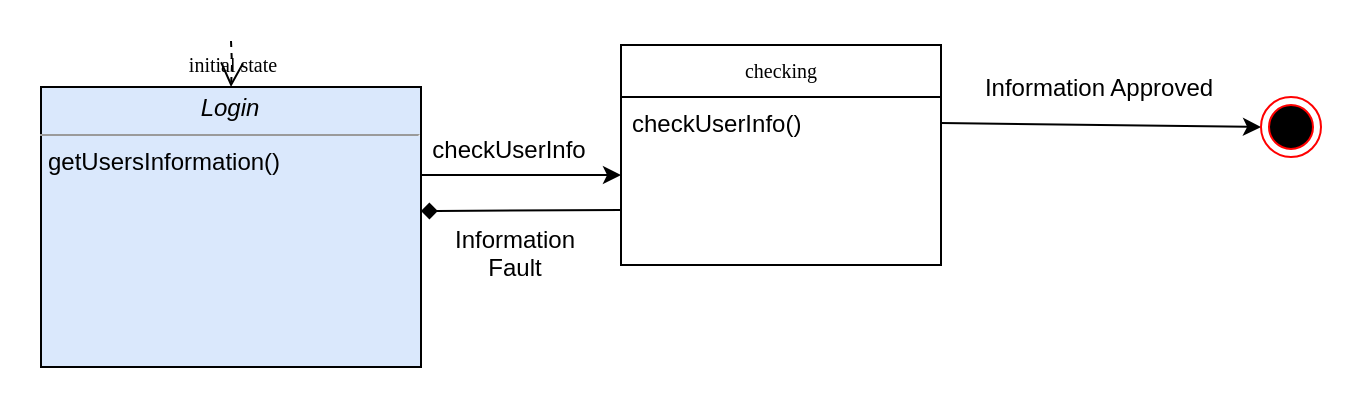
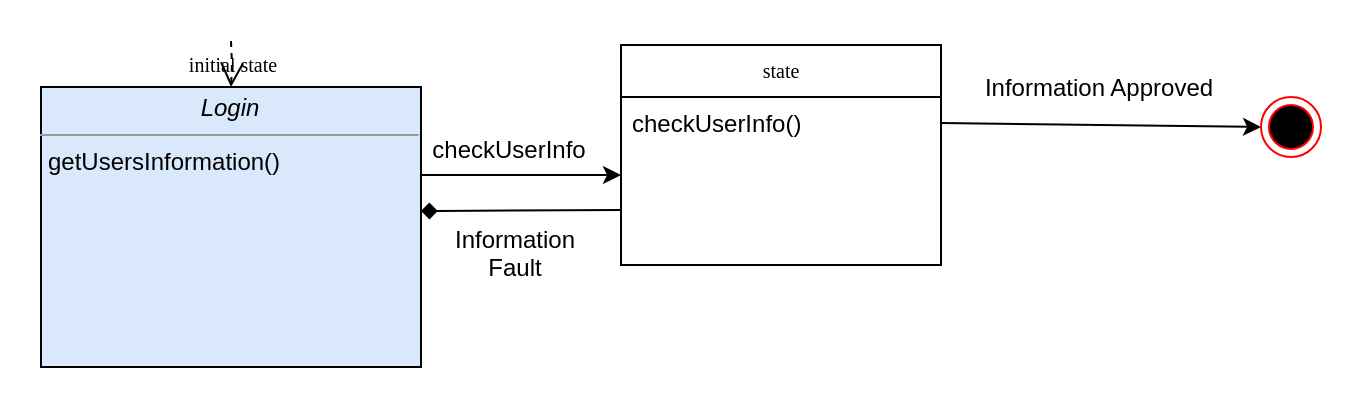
node "checking": label "checking" -> "state"
